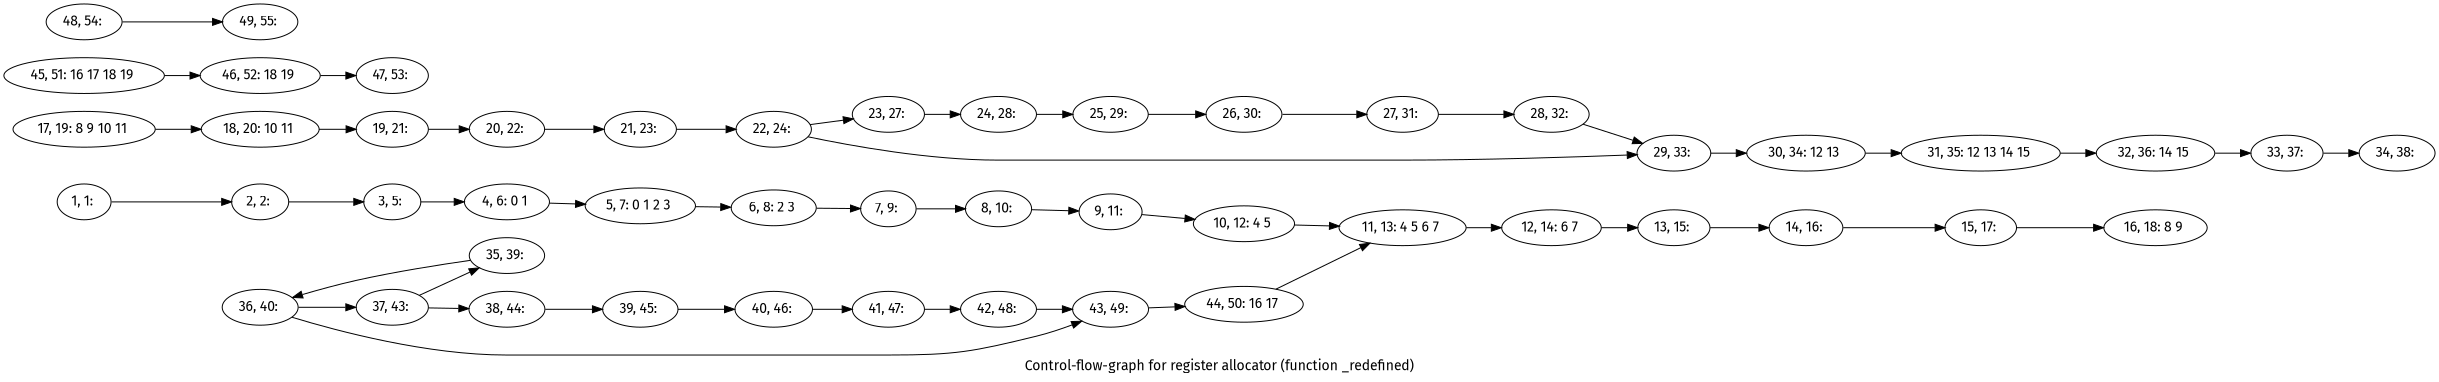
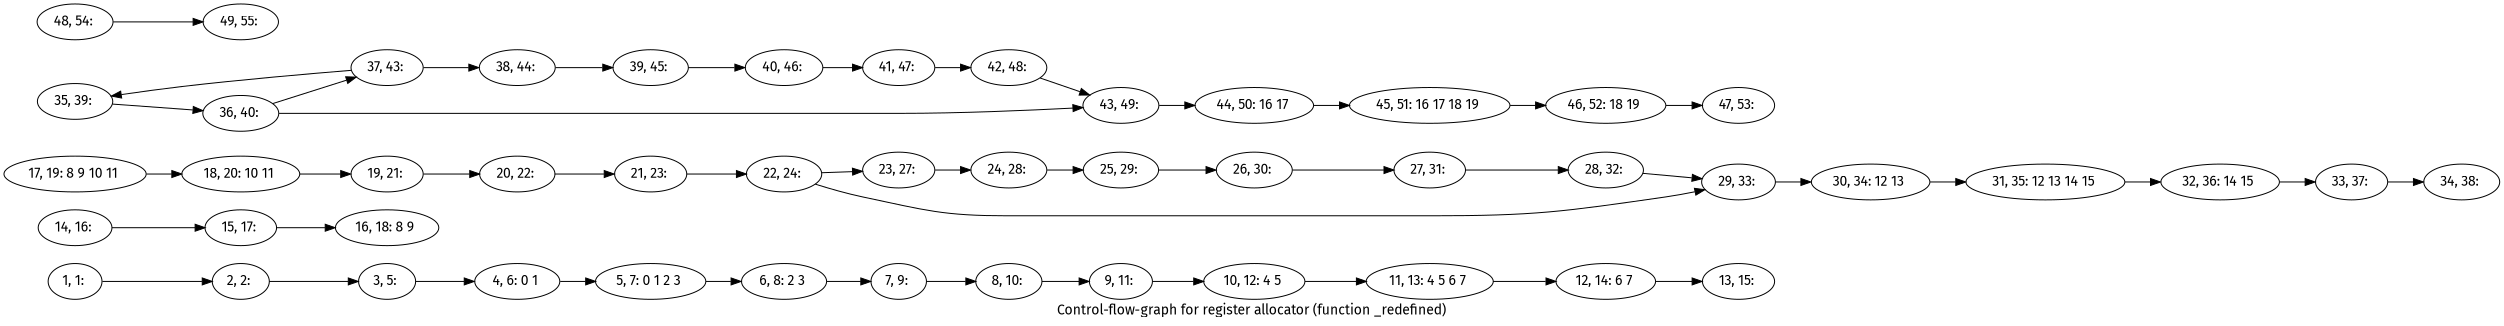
edge "13, 15:" -> "14, 16:": removed
edge "44, 50: 16 17" -> "11, 13: 4 5 6 7": now "44, 50: 16 17" -> "45, 51: 16 17 18 19"
